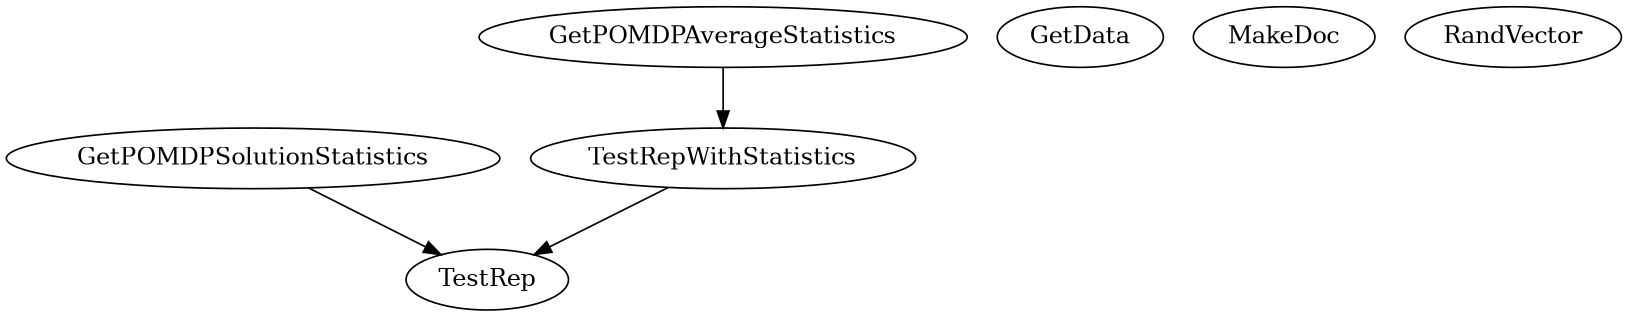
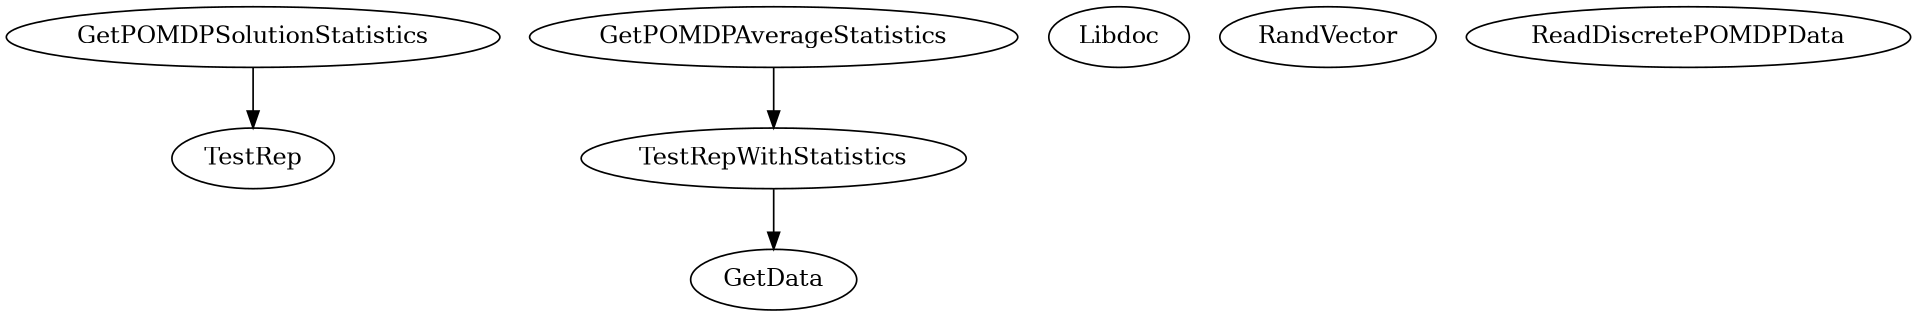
node "Libdoc": added
node "MakeDoc": removed
node "ReadDiscretePOMDPData": added
edge "TestRepWithStatistics" -> "TestRep": now "TestRepWithStatistics" -> "GetData"
